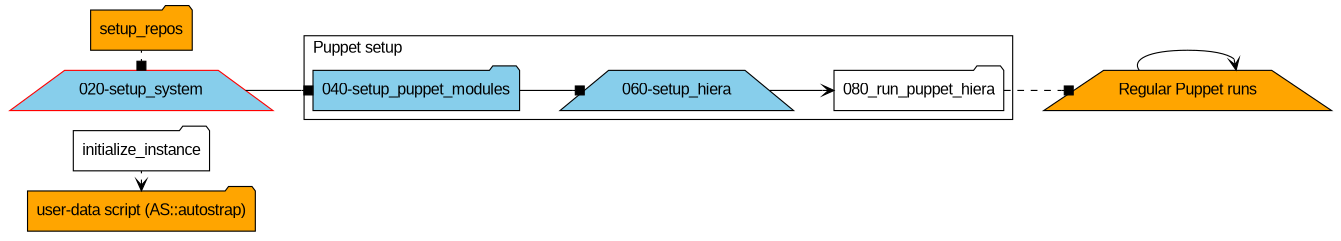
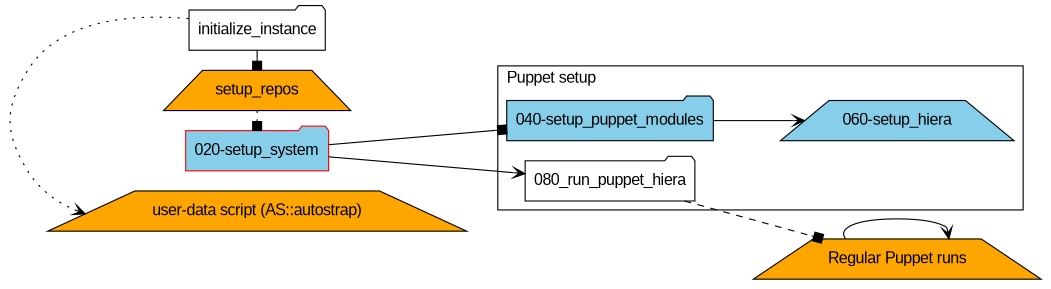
node "setup_repos": shape folder -> trapezium
edge "initialize_instance" -> "setup_repos": added
node "020-setup_system": shape trapezium -> folder
edge "040-setup_puppet_modules" -> "060-setup_hiera": arrowhead box -> vee
edge "060-setup_hiera" -> "080_run_puppet_hiera": now "020-setup_system" -> "080_run_puppet_hiera"
node "user-data script (AS::autostrap)": shape folder -> trapezium
